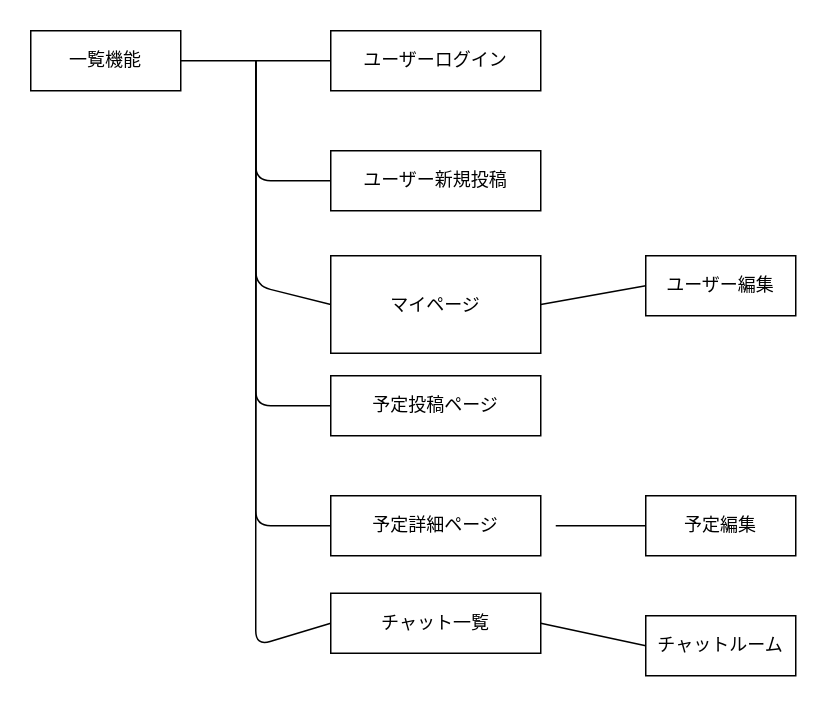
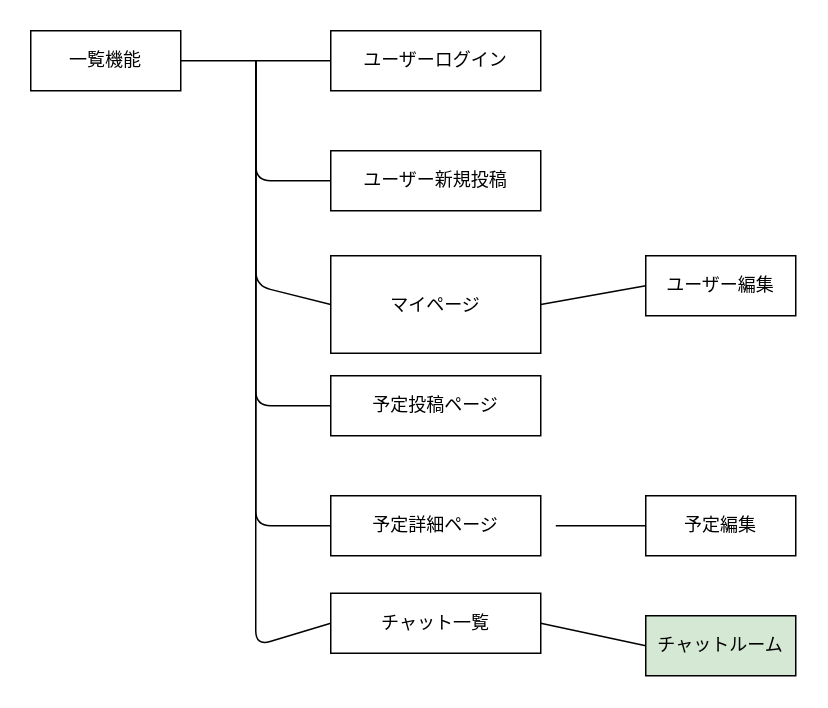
node "チャットルーム": fillcolor #ffffff -> #d5e8d4
